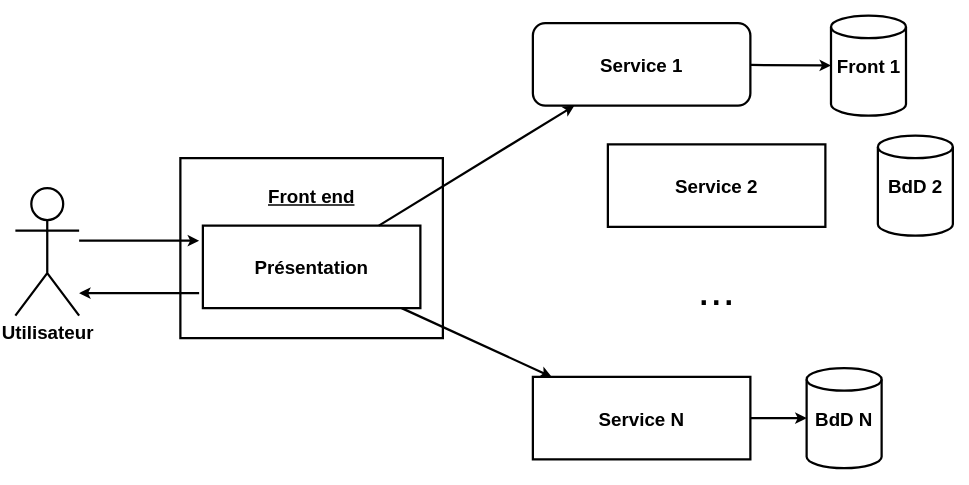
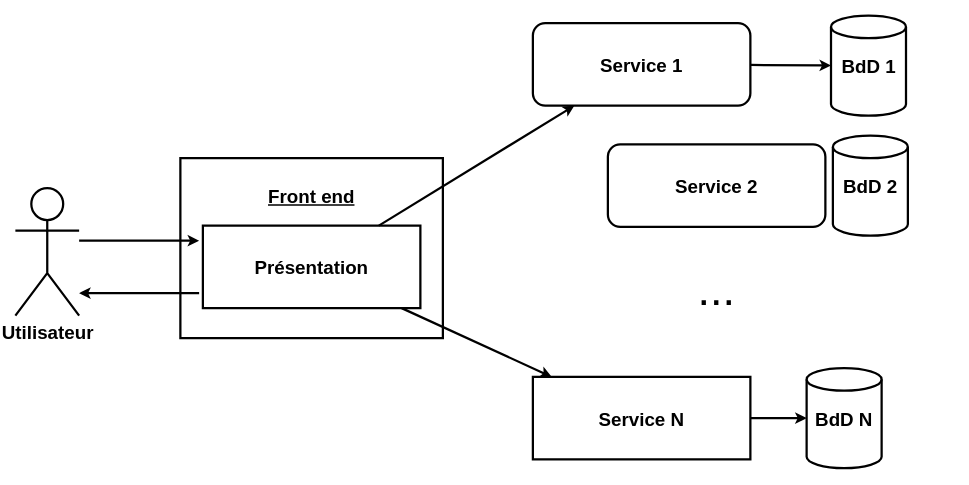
node "Front 1": label "Front 1" -> "BdD 1"
node "Service 2": shape rectangle -> rounded rectangle
node "BdD 2": moved (915, 185) -> (870, 185)
